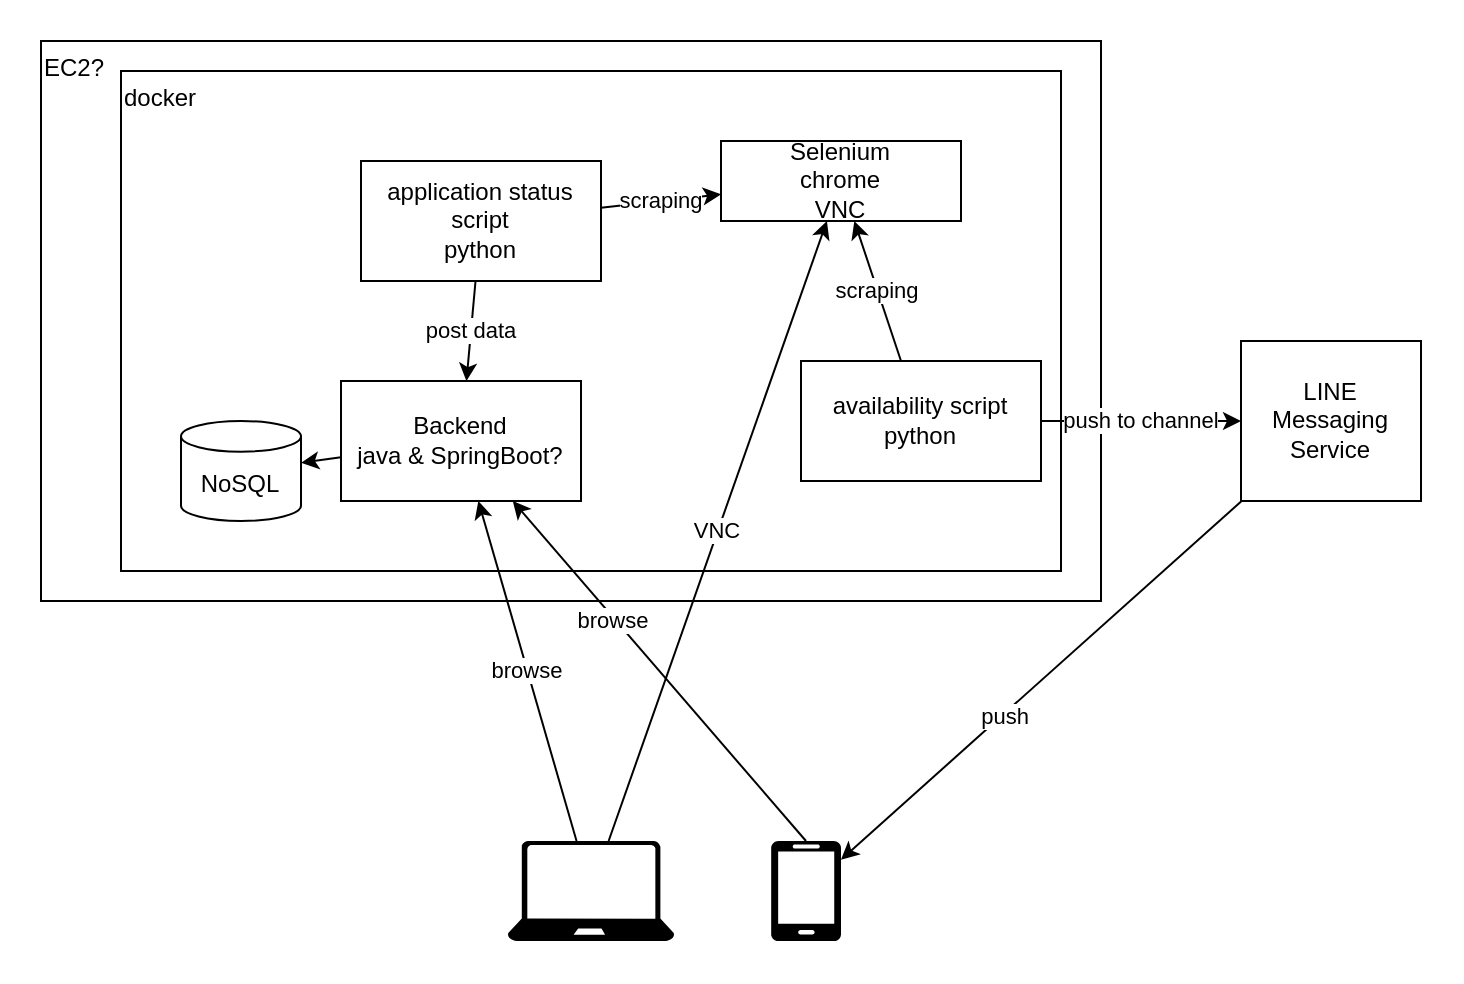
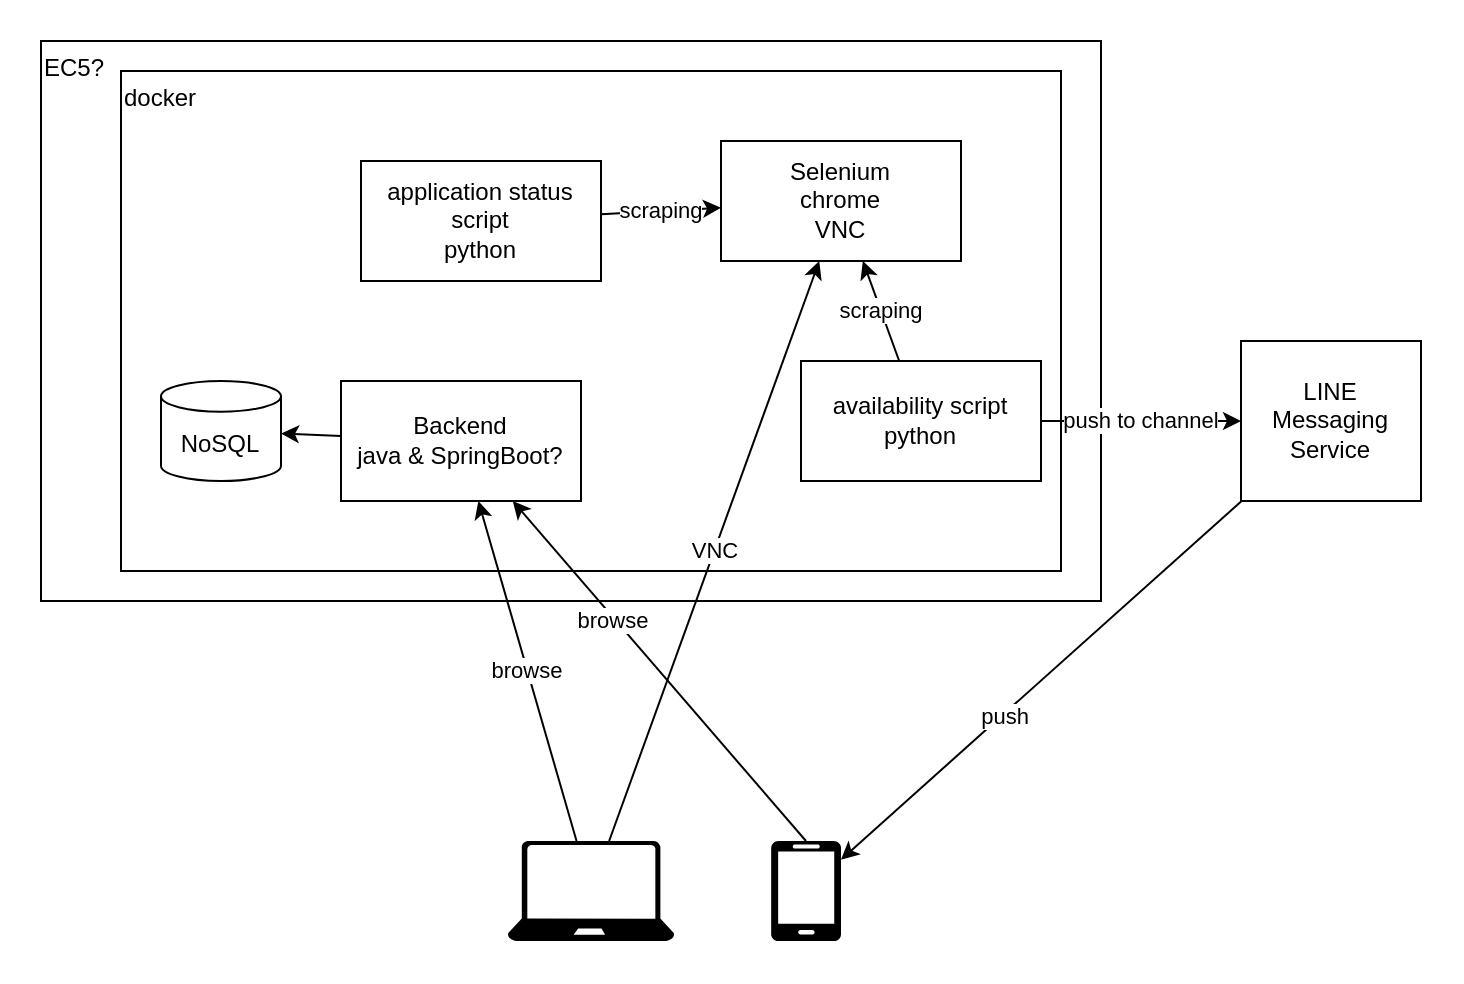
node "EC2?": label "EC2?" -> "EC5?"
node "Selenium chrome VNC": size 240x80 -> 240x120
edge "application status script python" -> "Backend java & SpringBoot?": removed, label "post data"
node "NoSQL": moved (241, 471) -> (221, 431)
